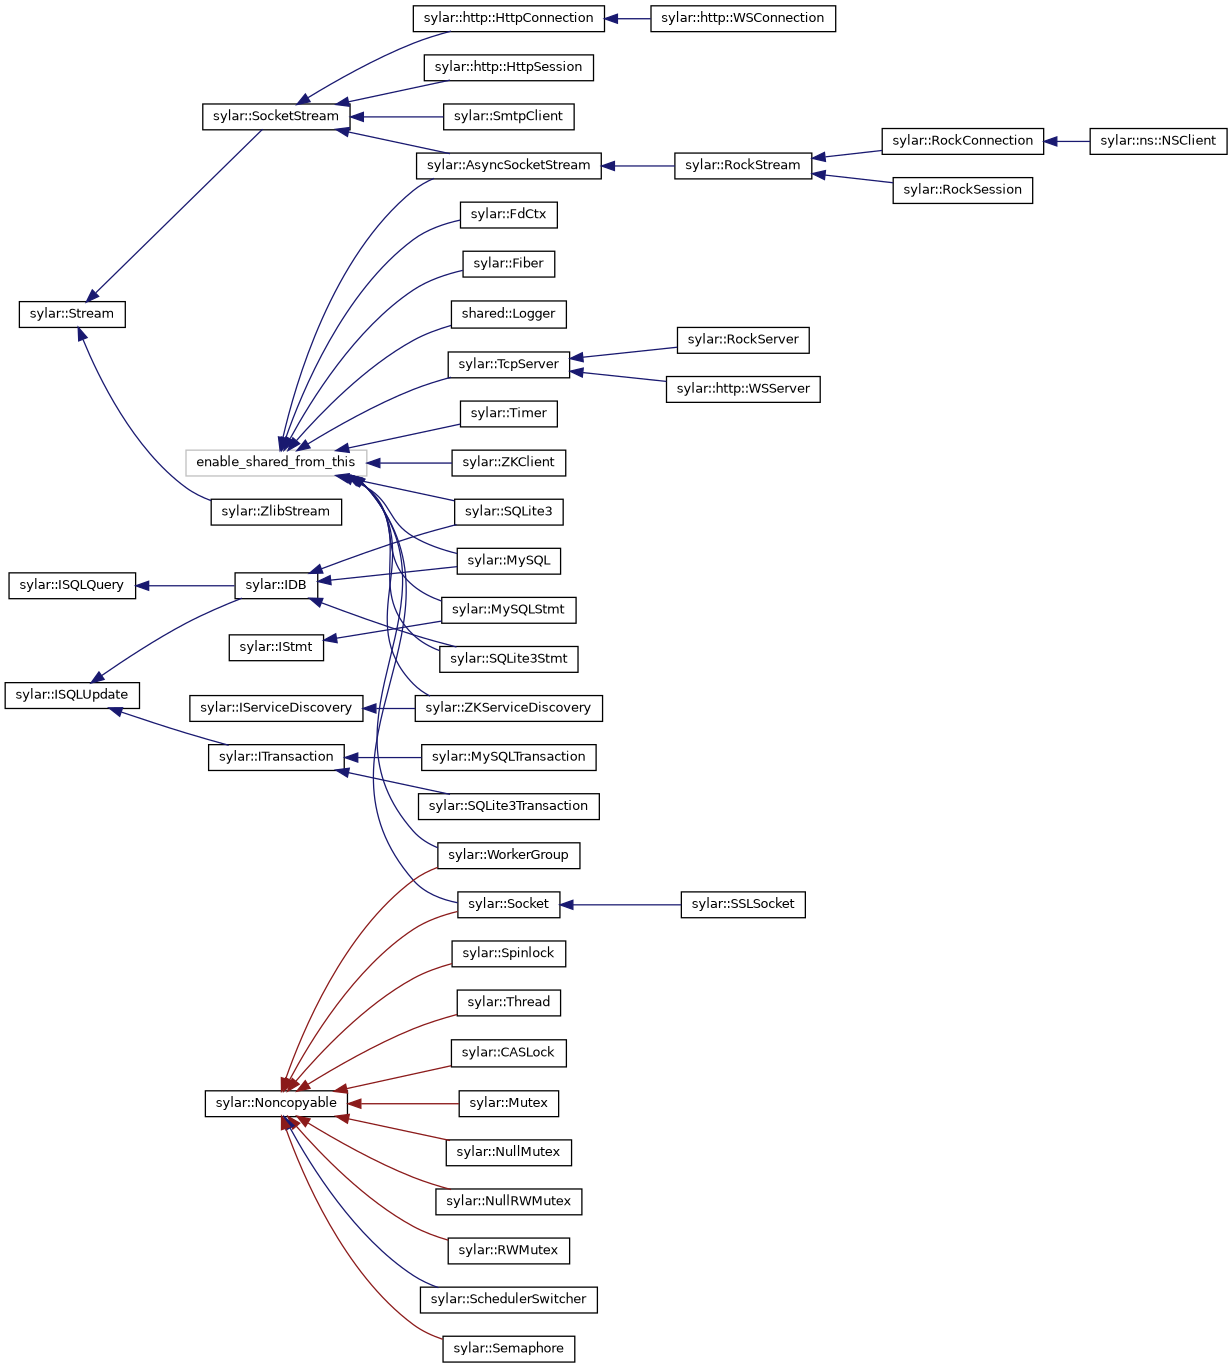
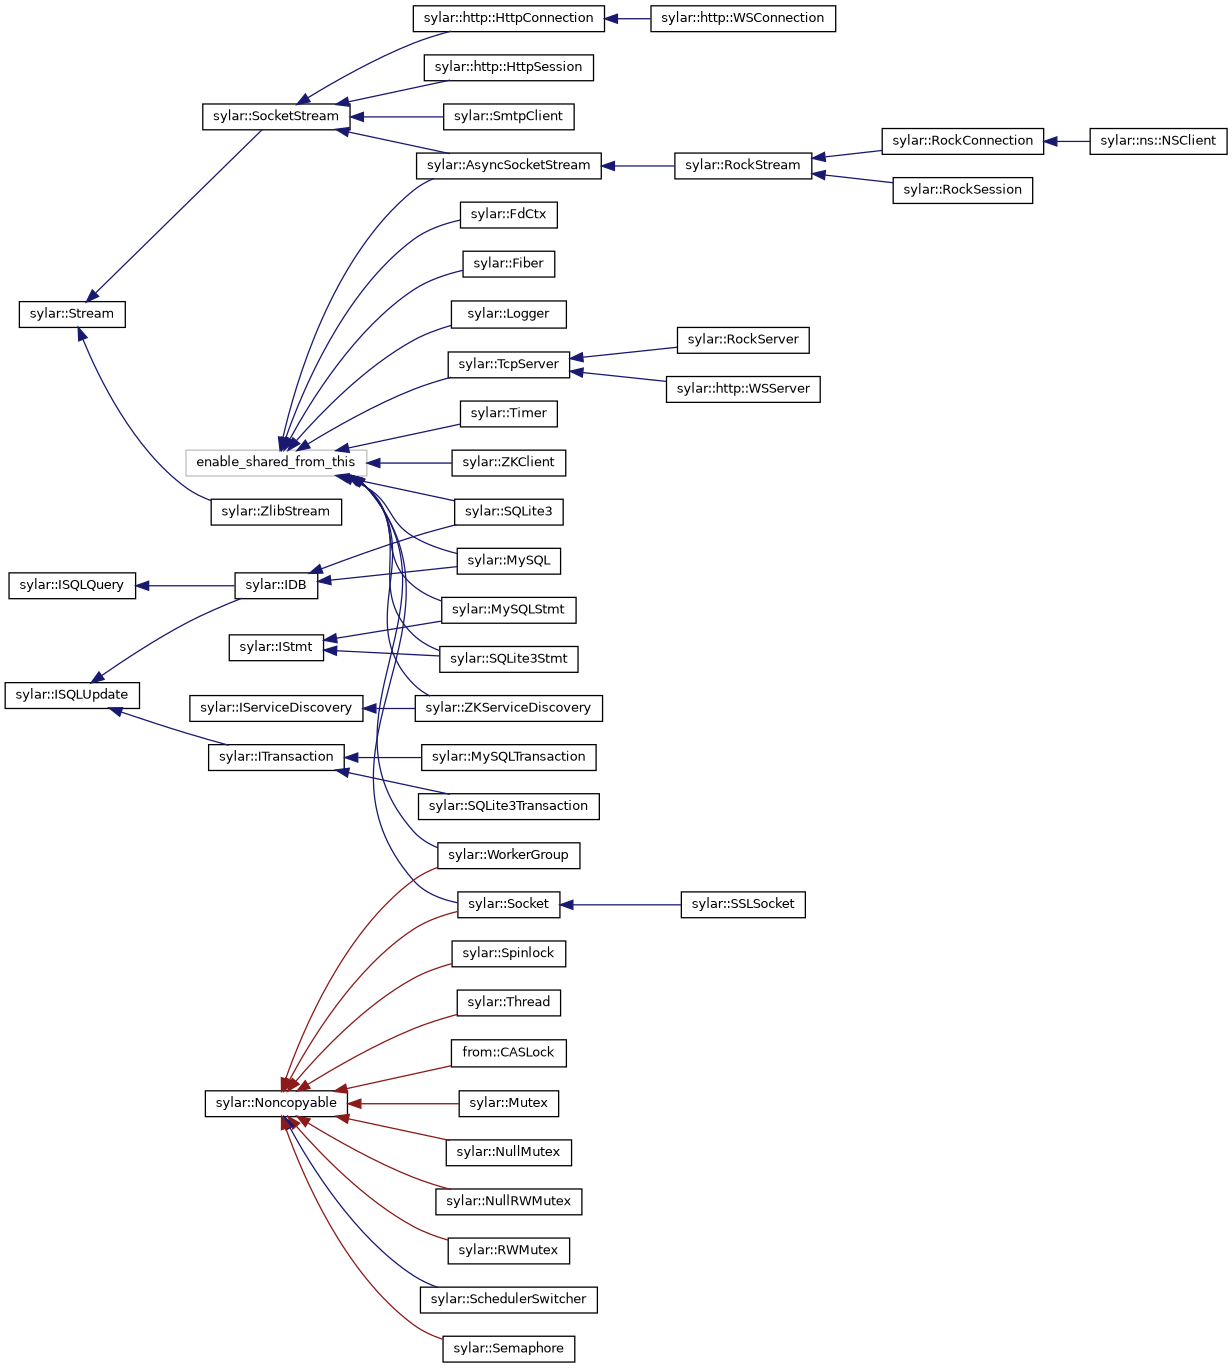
node "shared::Logger": label "shared::Logger" -> "sylar::Logger"
edge "sylar::SQLite3Stmt" -> "sylar::IDB": now "sylar::SQLite3Stmt" -> "sylar::IStmt"
node "sylar::CASLock": label "sylar::CASLock" -> "from::CASLock"
